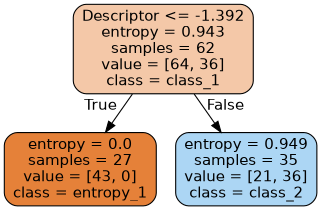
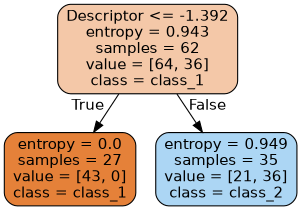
node "entropy = 0.0 samples = 27 value = [43, 0] class = entropy_1": label "entropy = 0.0 samples = 27 value = [43, 0] class = entropy_1" -> "entropy = 0.0 samples = 27 value = [43, 0] class = class_1"
